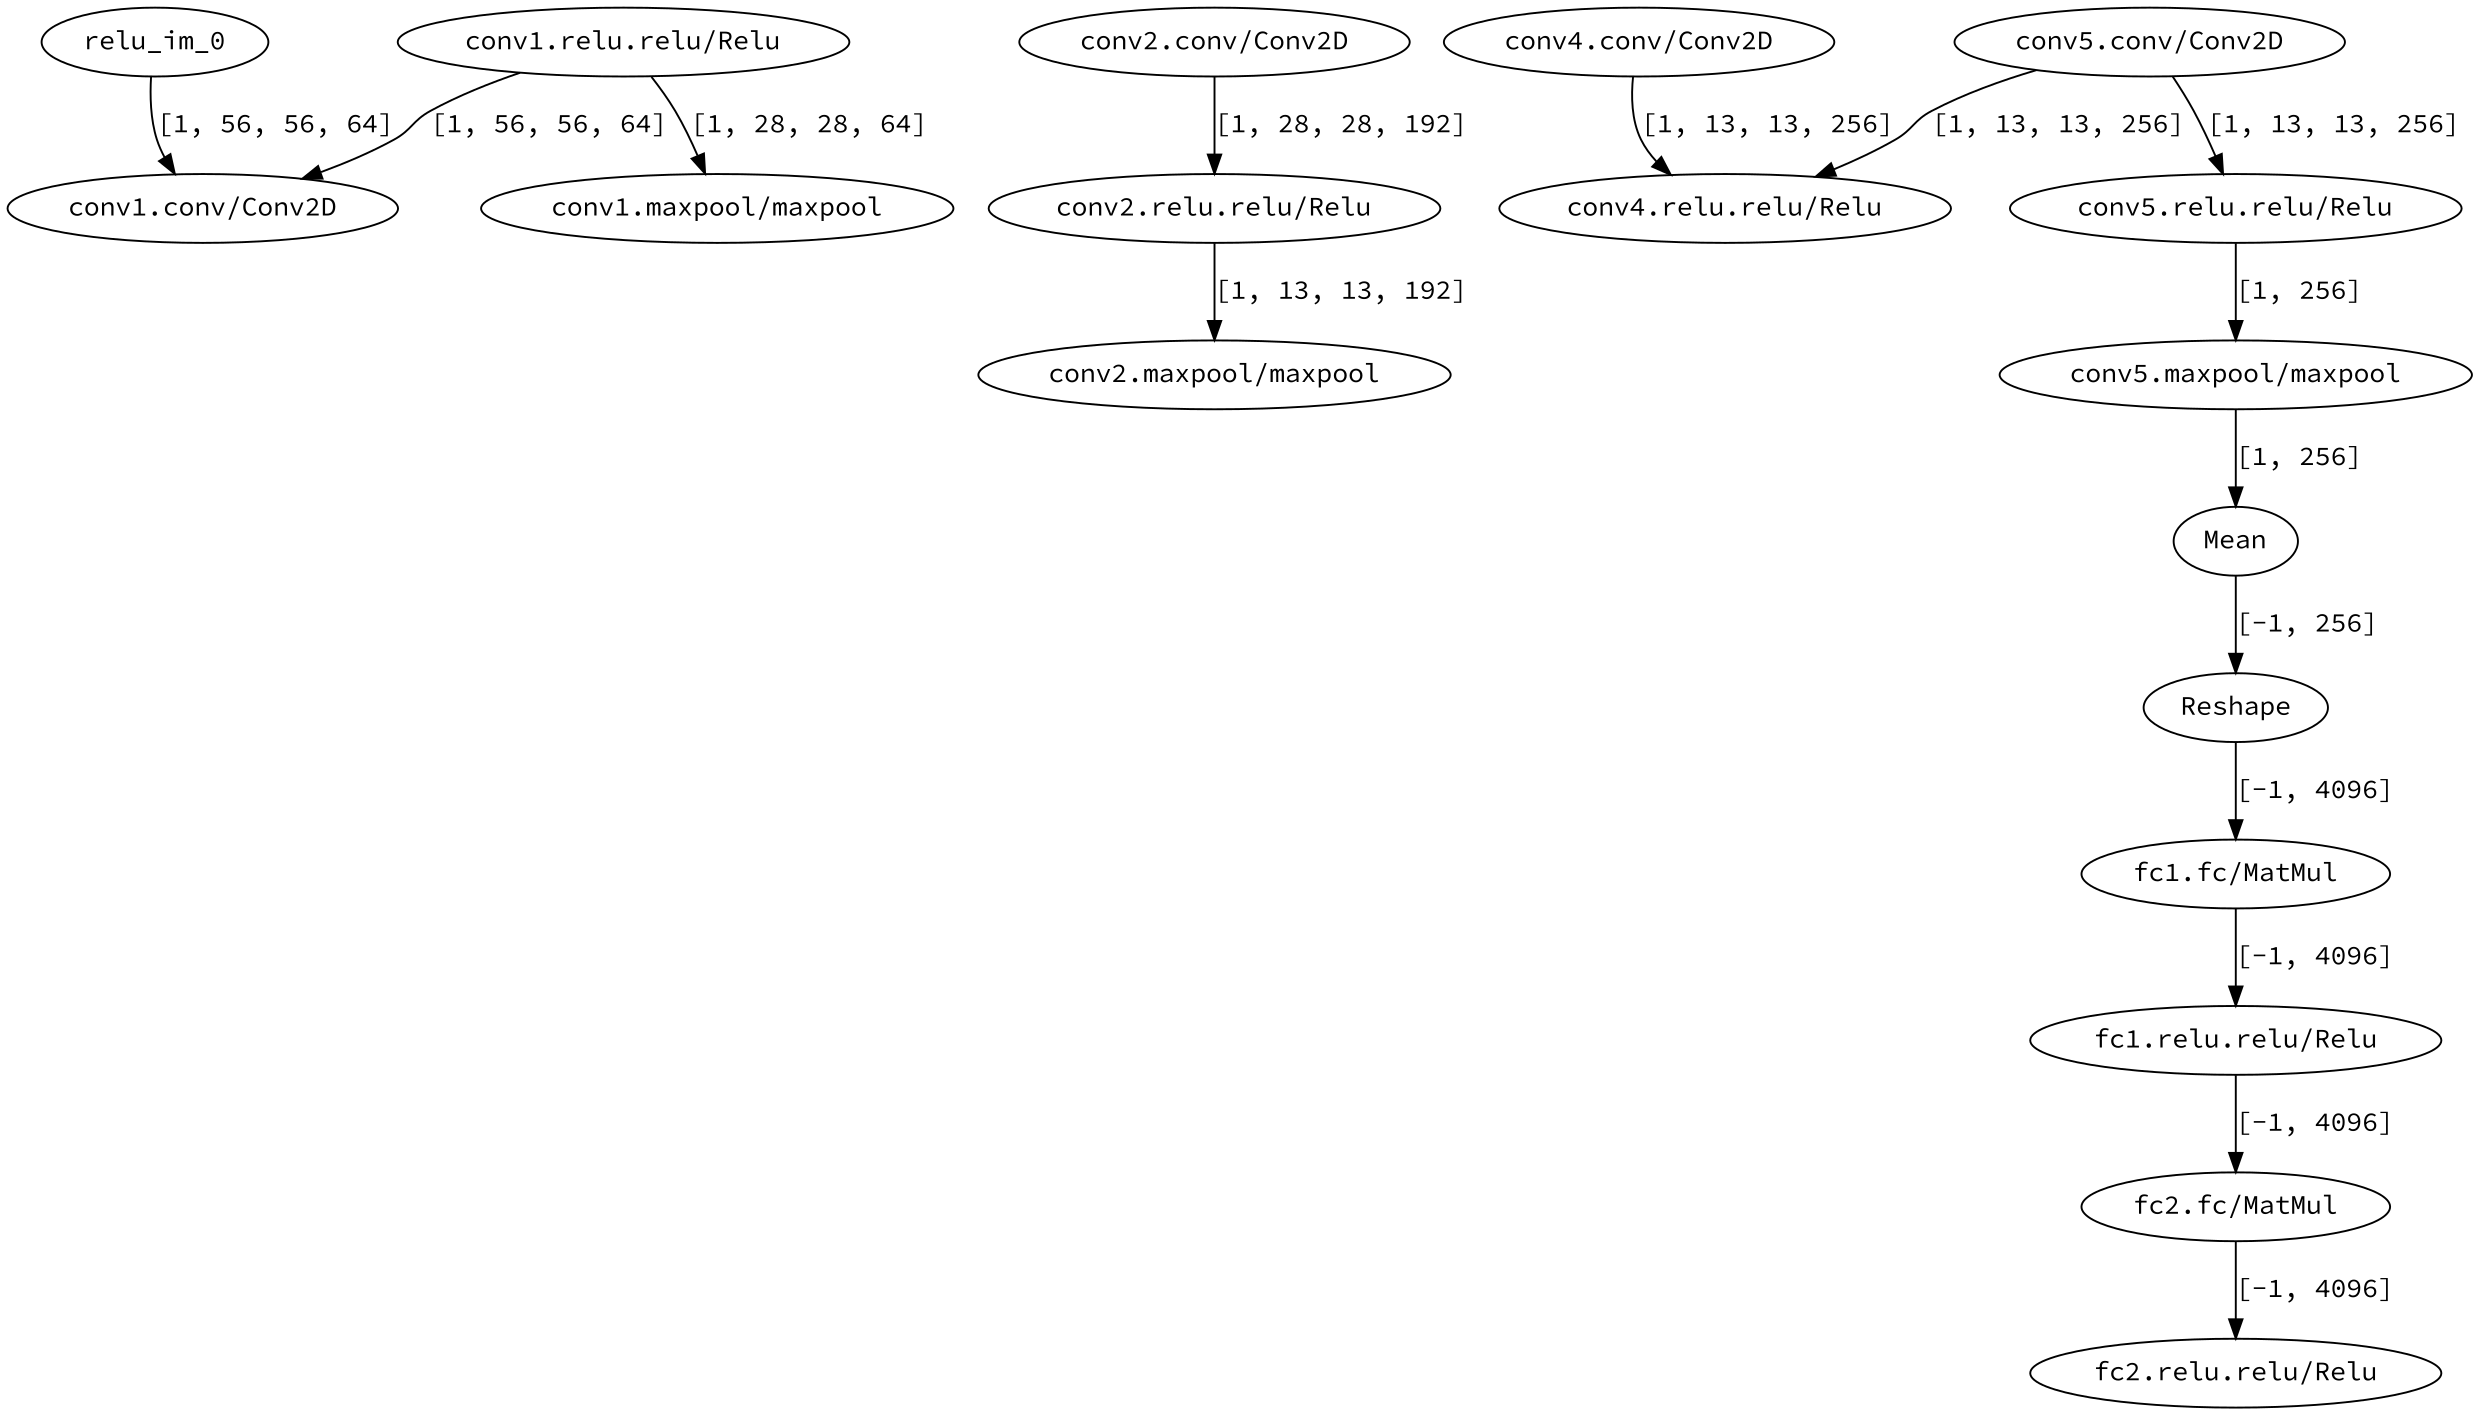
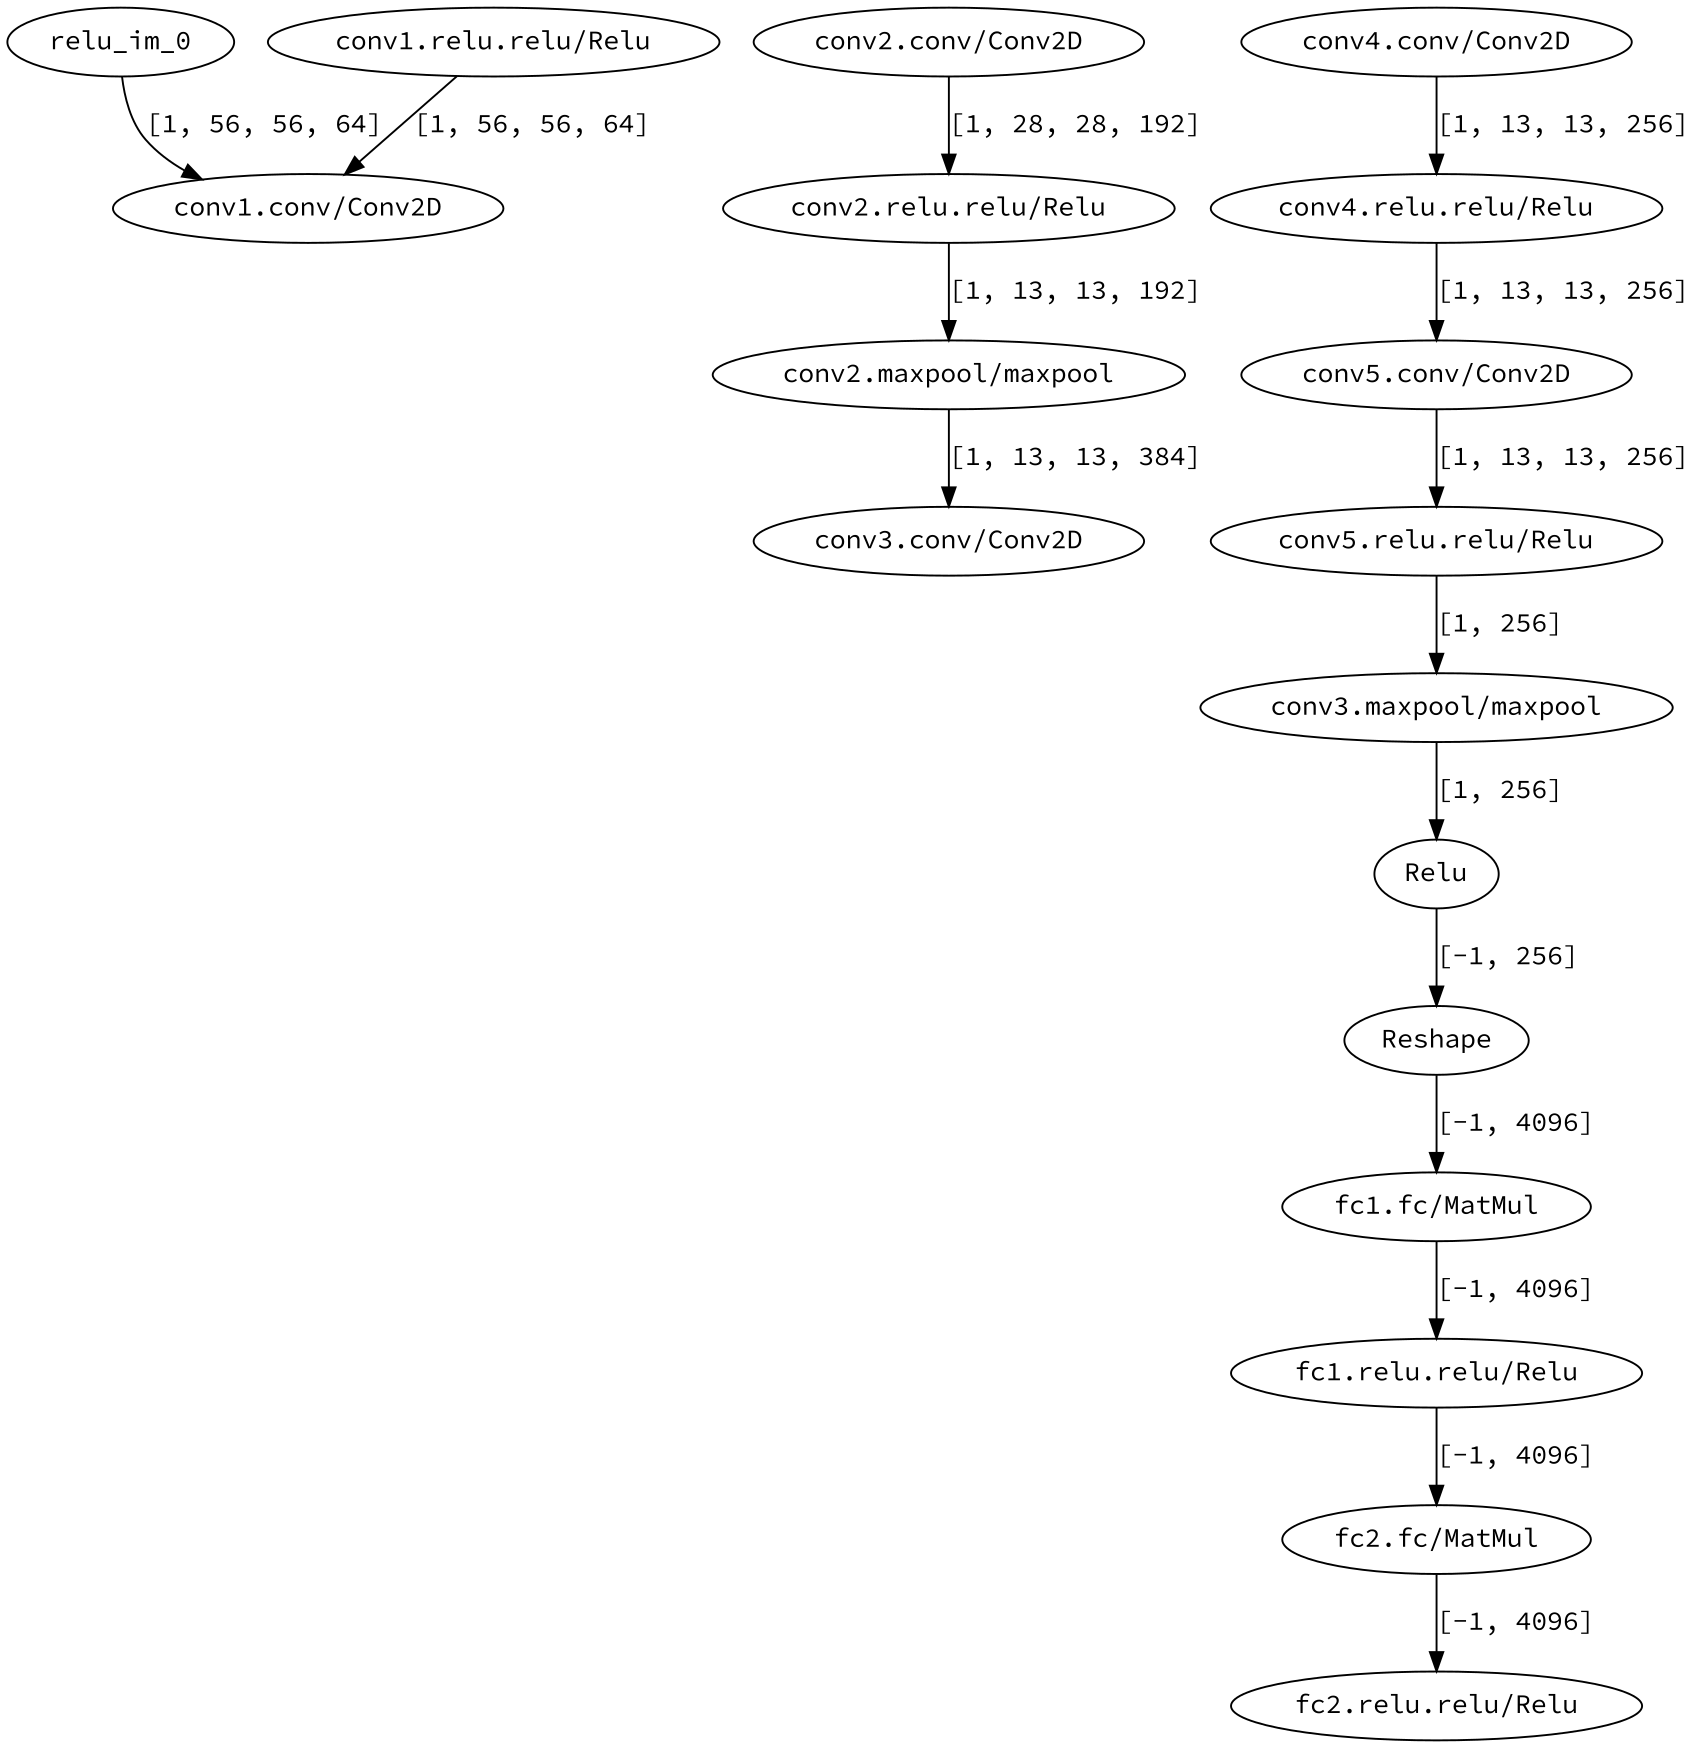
edge "conv5.conv/Conv2D" -> "conv4.relu.relu/Relu": reversed
node "conv1.maxpool/maxpool": removed
node "conv5.maxpool/maxpool": label "conv5.maxpool/maxpool" -> "conv3.maxpool/maxpool"
node "conv3.conv/Conv2D": added
node "Mean": label "Mean" -> "Relu"
